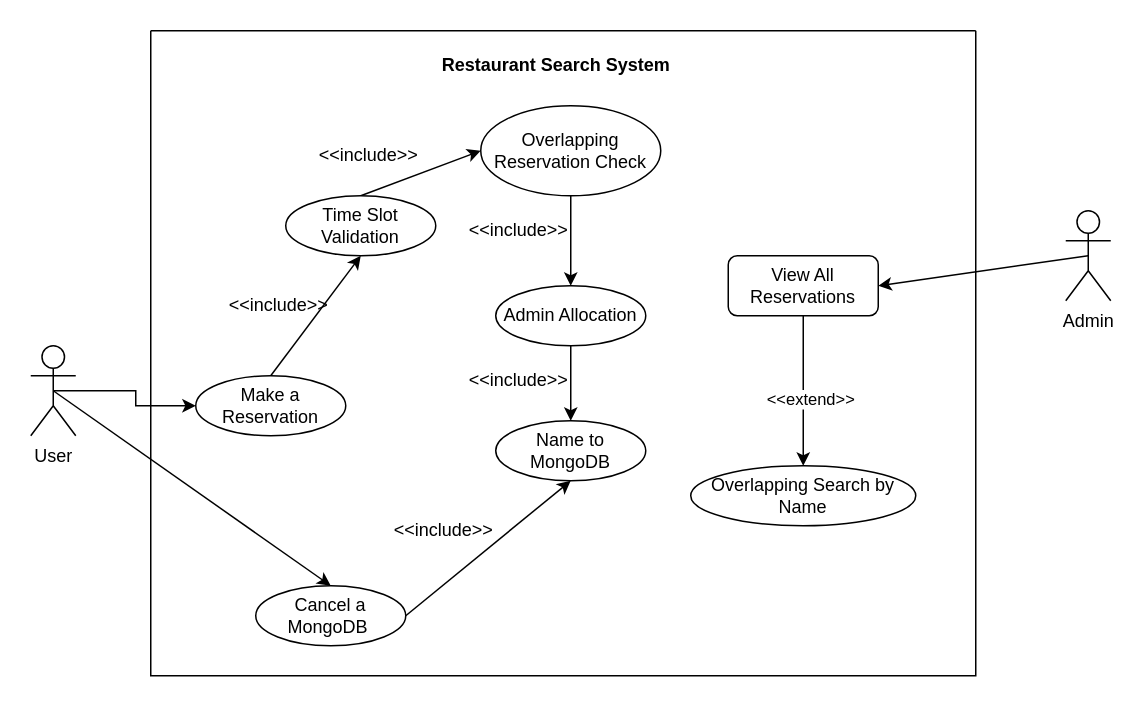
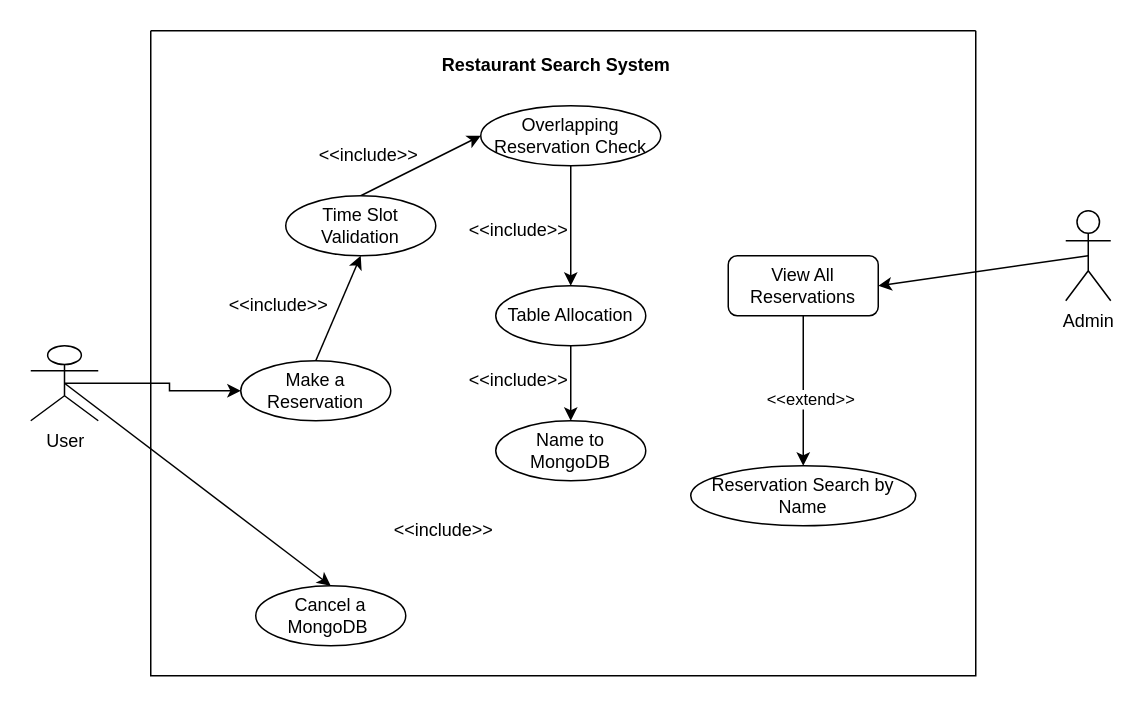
node "Overlapping Reservation Check": size 180x90 -> 180x60
node "Admin Allocation": label "Admin Allocation" -> "Table Allocation"
node "User": size 45x90 -> 68x75
node "Make a Reservation": moved (271, 406) -> (316, 391)
node "Overlapping Search by Name": label "Overlapping Search by Name" -> "Reservation Search by Name"
edge "Cancel a MongoDB" -> "Name to MongoDB": removed
